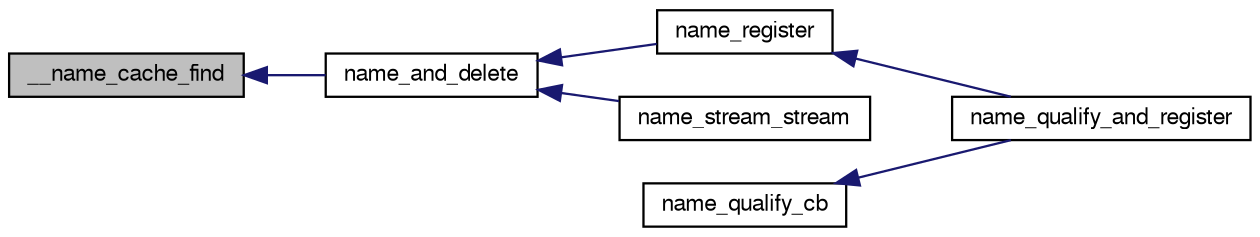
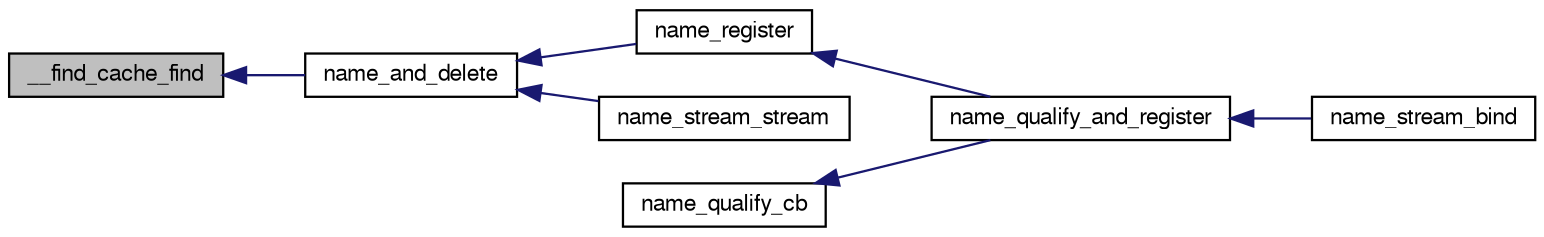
node "__name_cache_find": label "__name_cache_find" -> "__find_cache_find"
node "name_stream_bind": added
